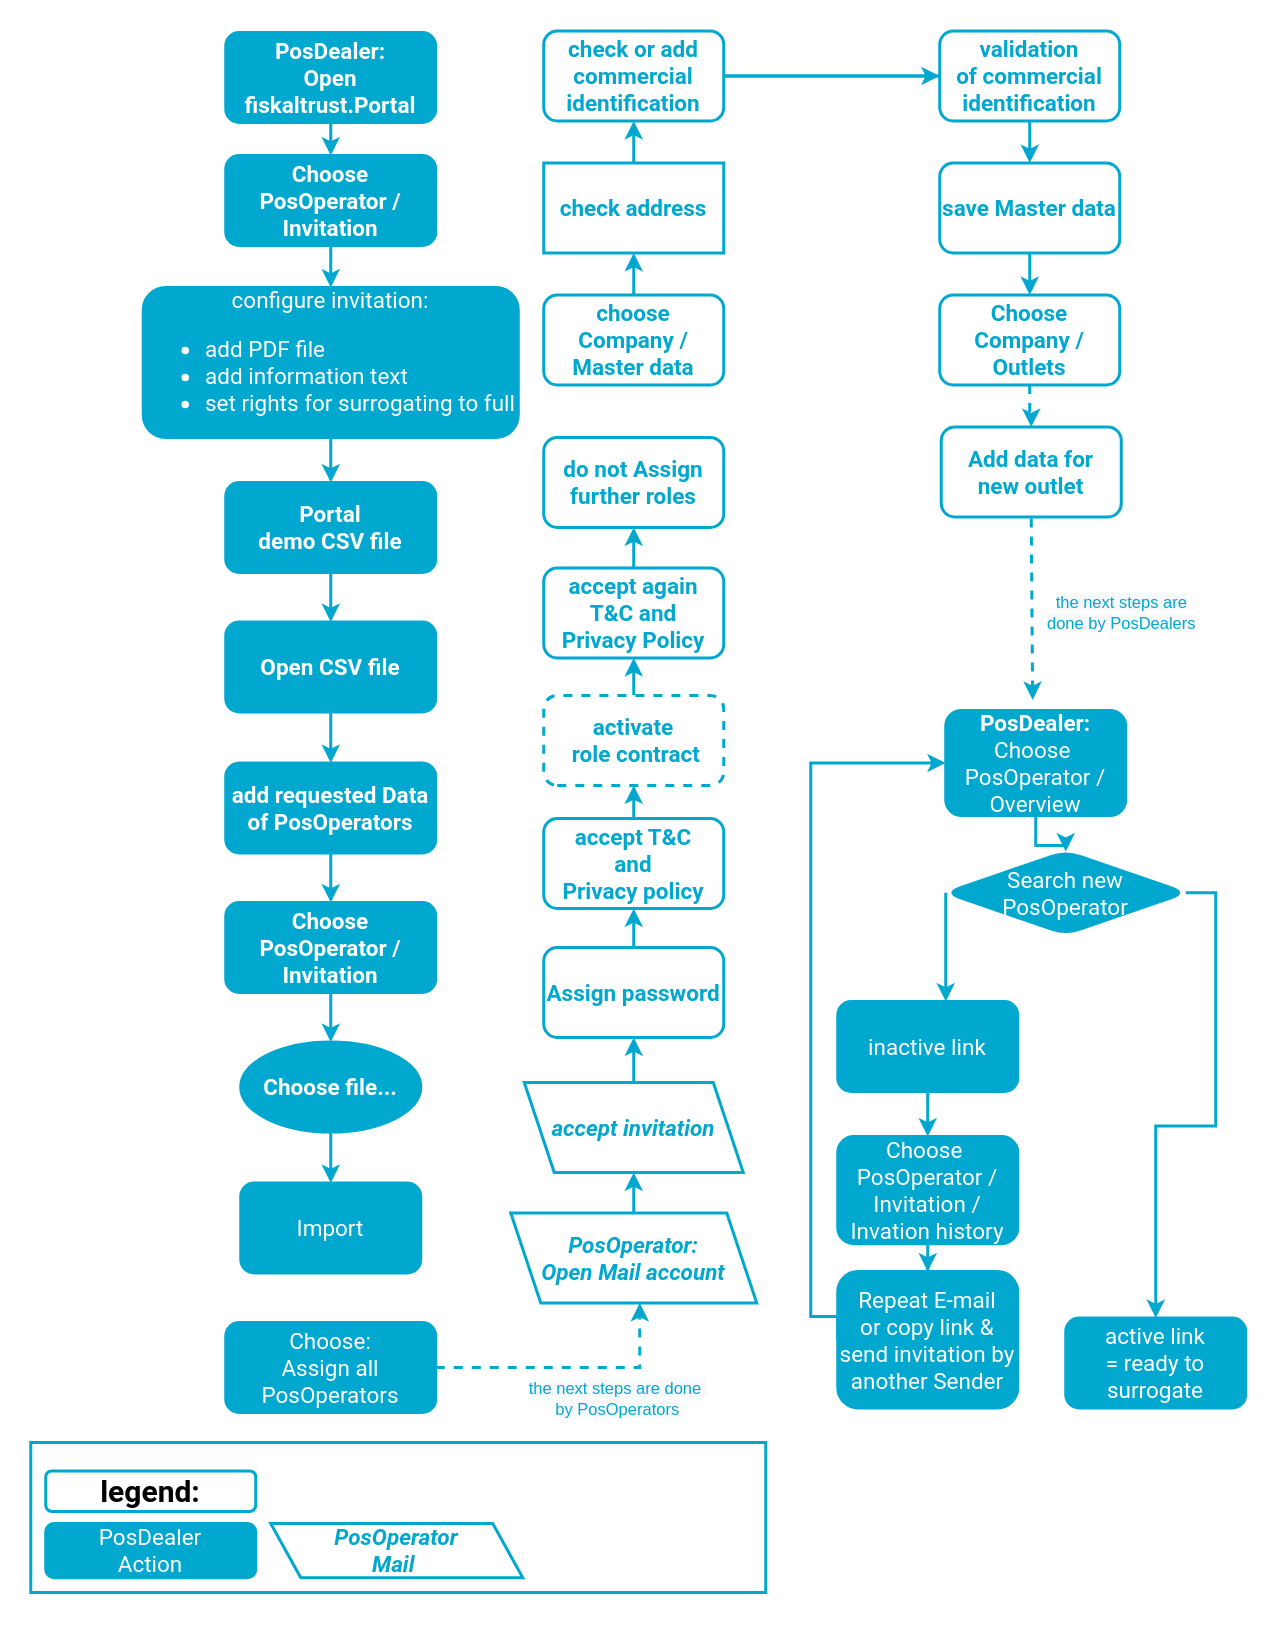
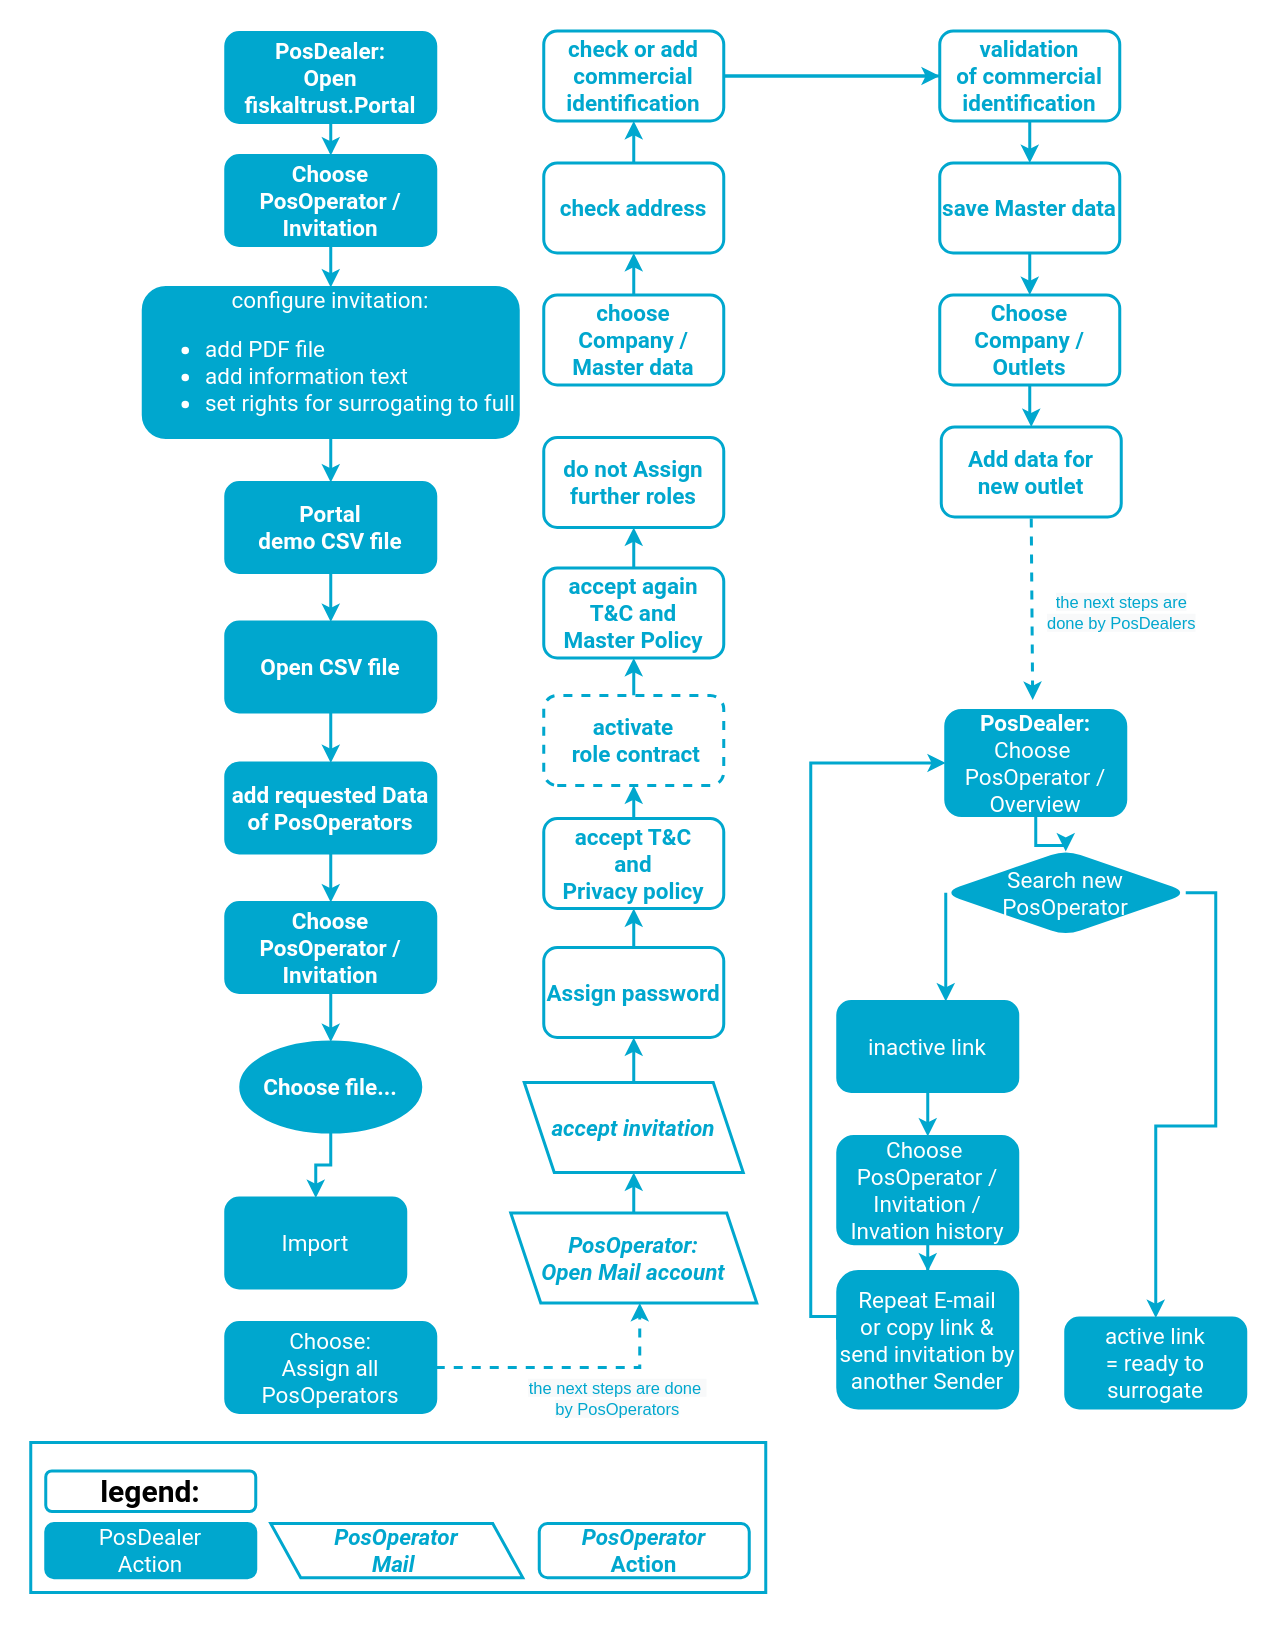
node "check address": shape rectangle -> rounded rectangle
edge "Choose Company / Outlets" -> "Add data for new outlet": style dashed -> solid
node "accept again T&C and Privacy Policy": label "accept again T&C and Privacy Policy" -> "accept again T&C and Master Policy"
node "Import": moved (331, 1228) -> (316, 1243)
node "PosOperator Action": added
